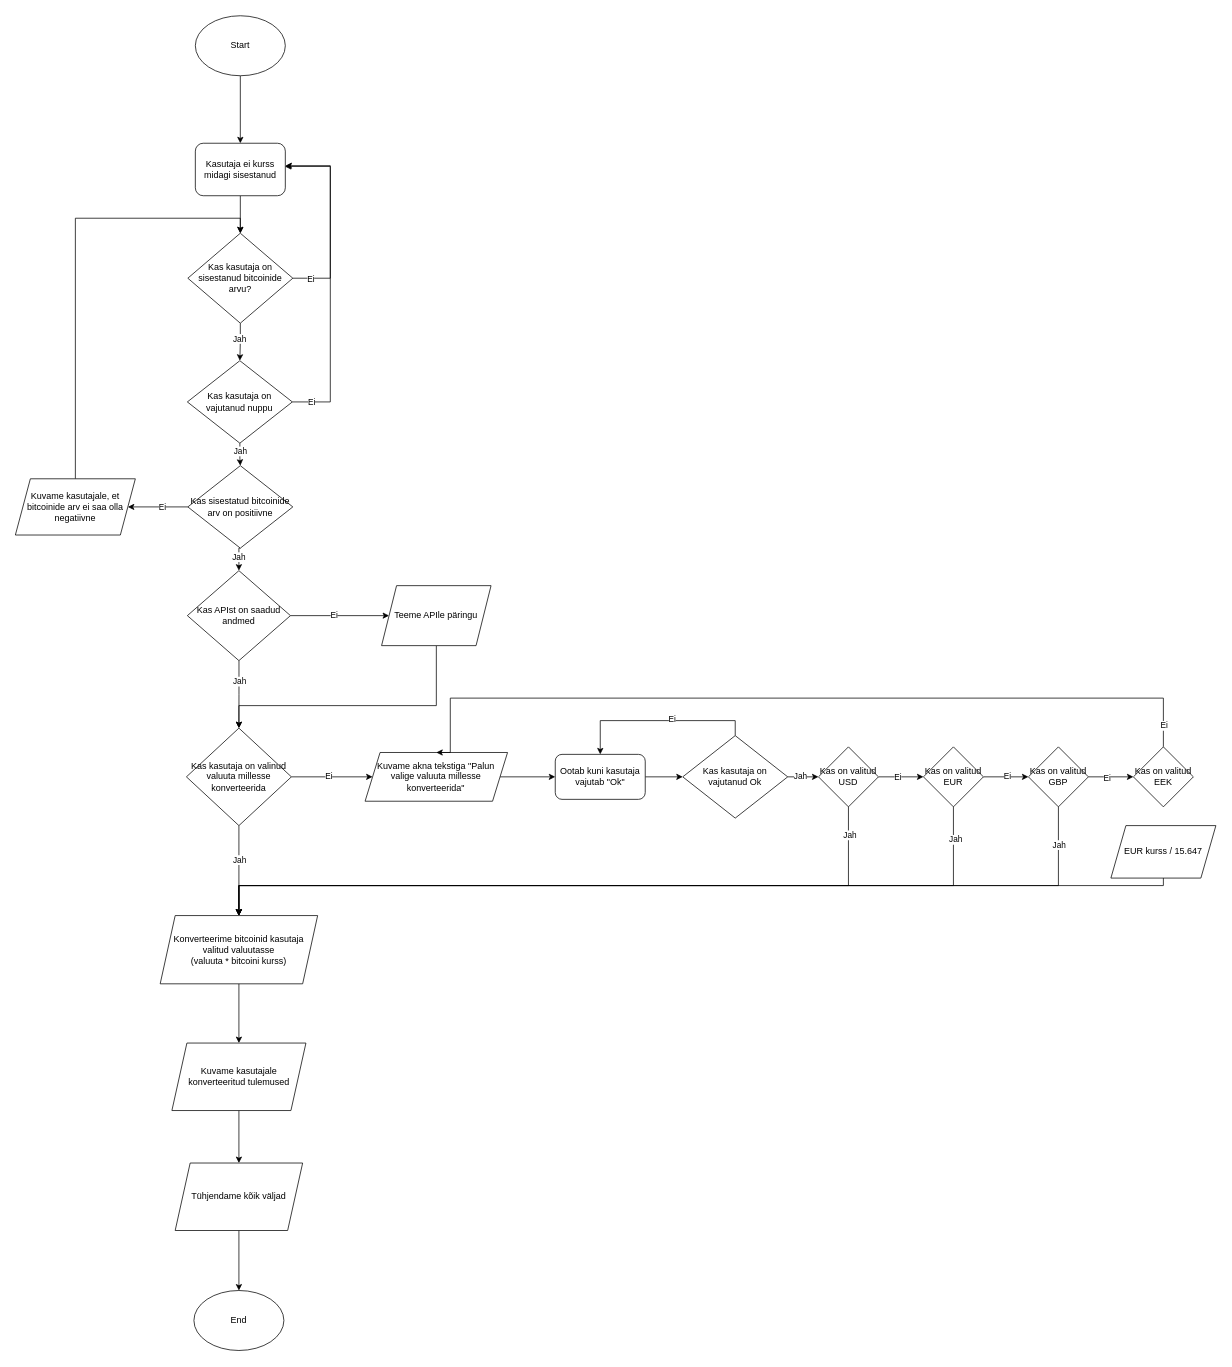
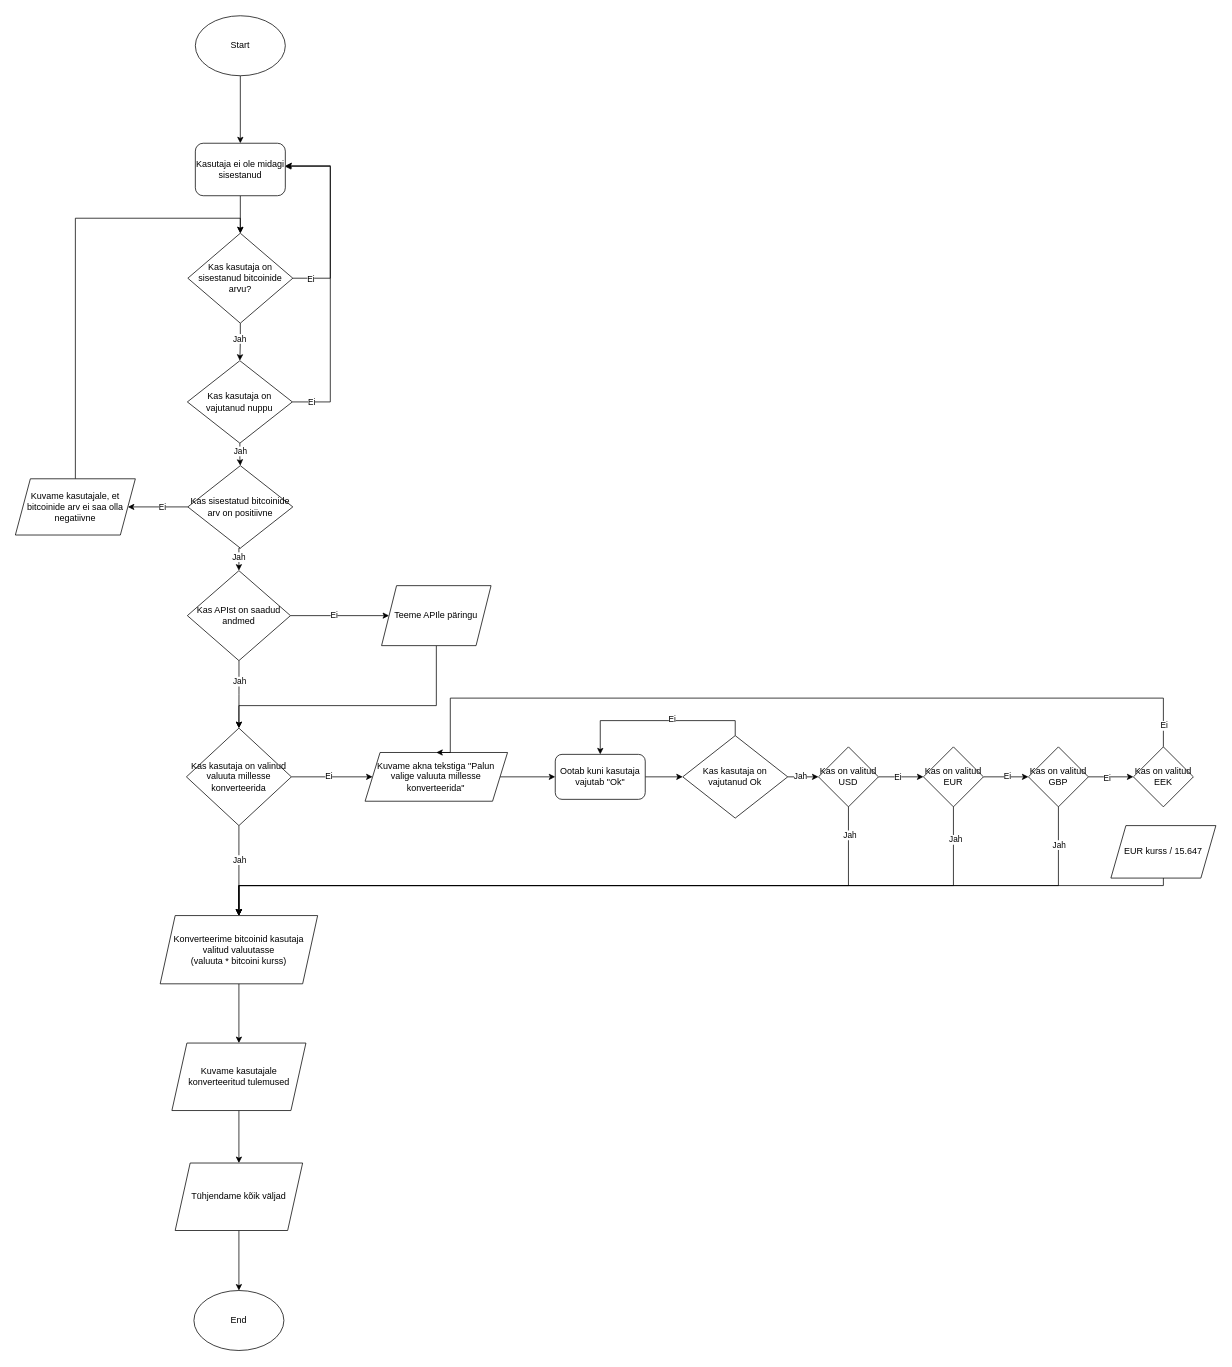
node "Kasutaja ei kurss midagi sisestanud": label "Kasutaja ei kurss midagi sisestanud" -> "Kasutaja ei ole midagi sisestanud"
